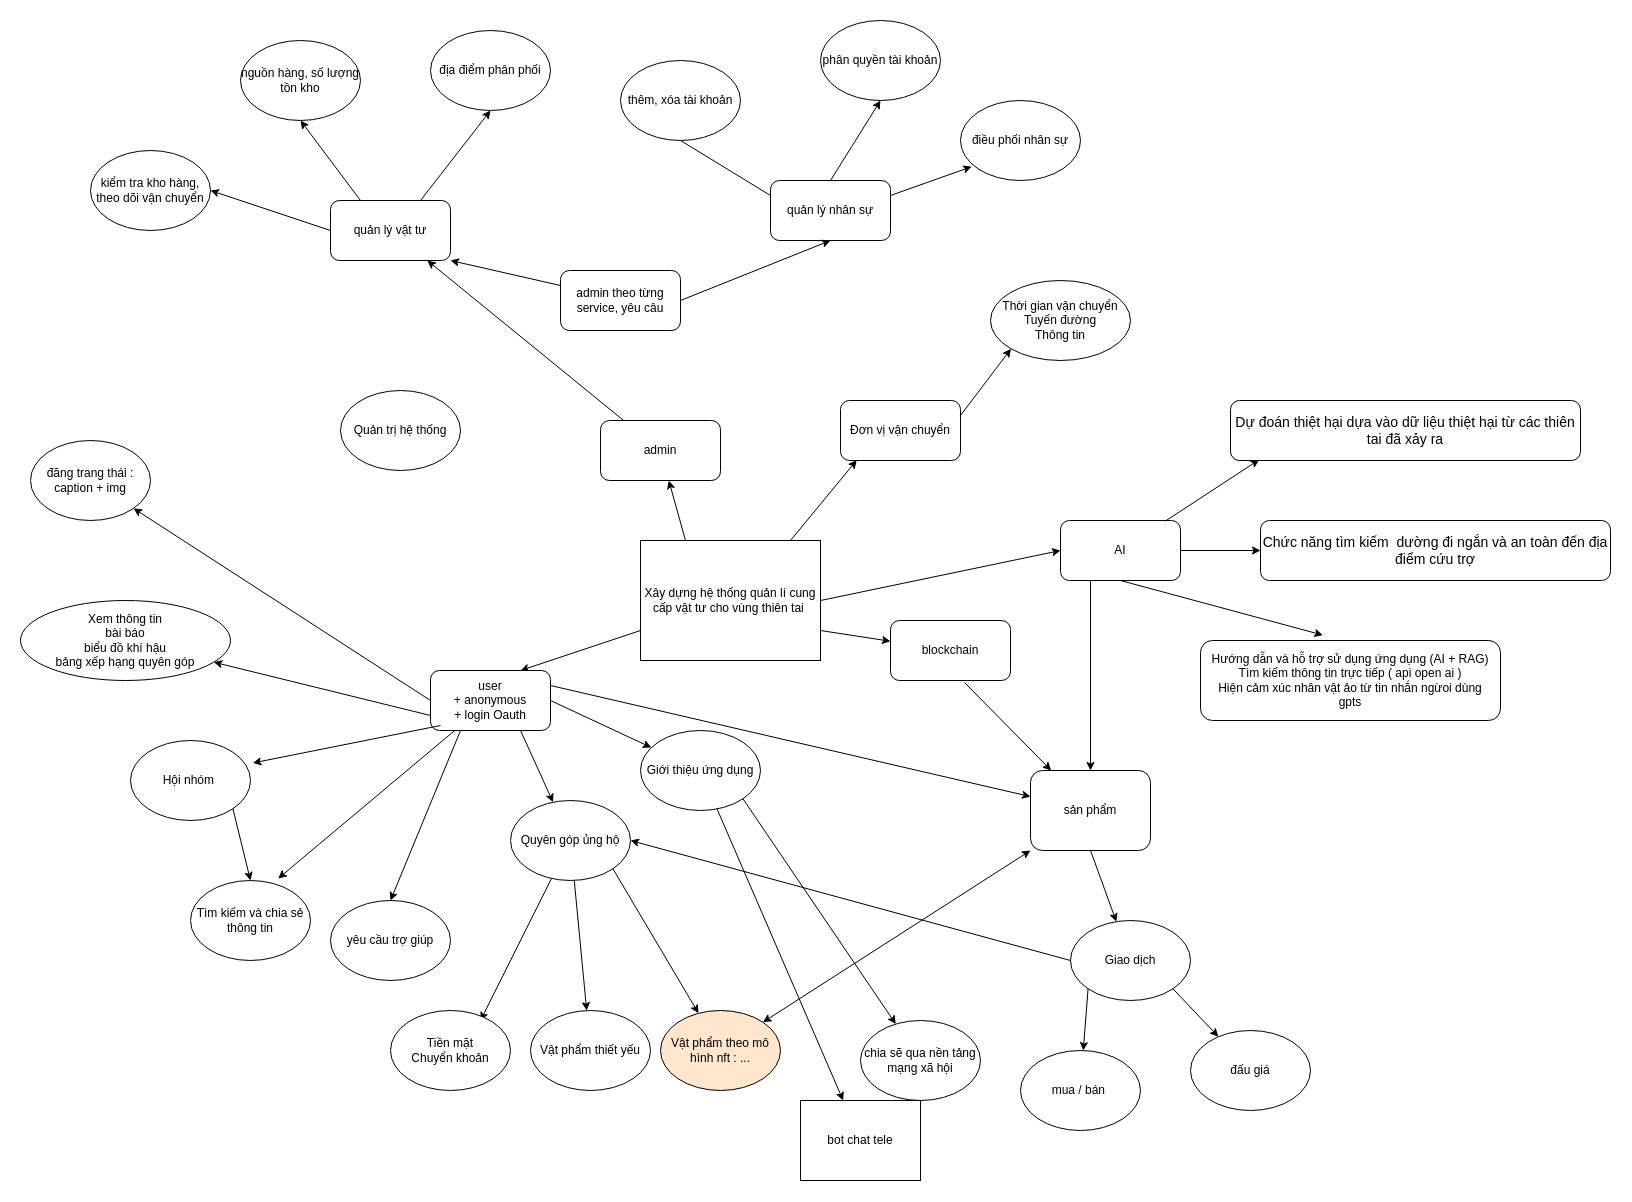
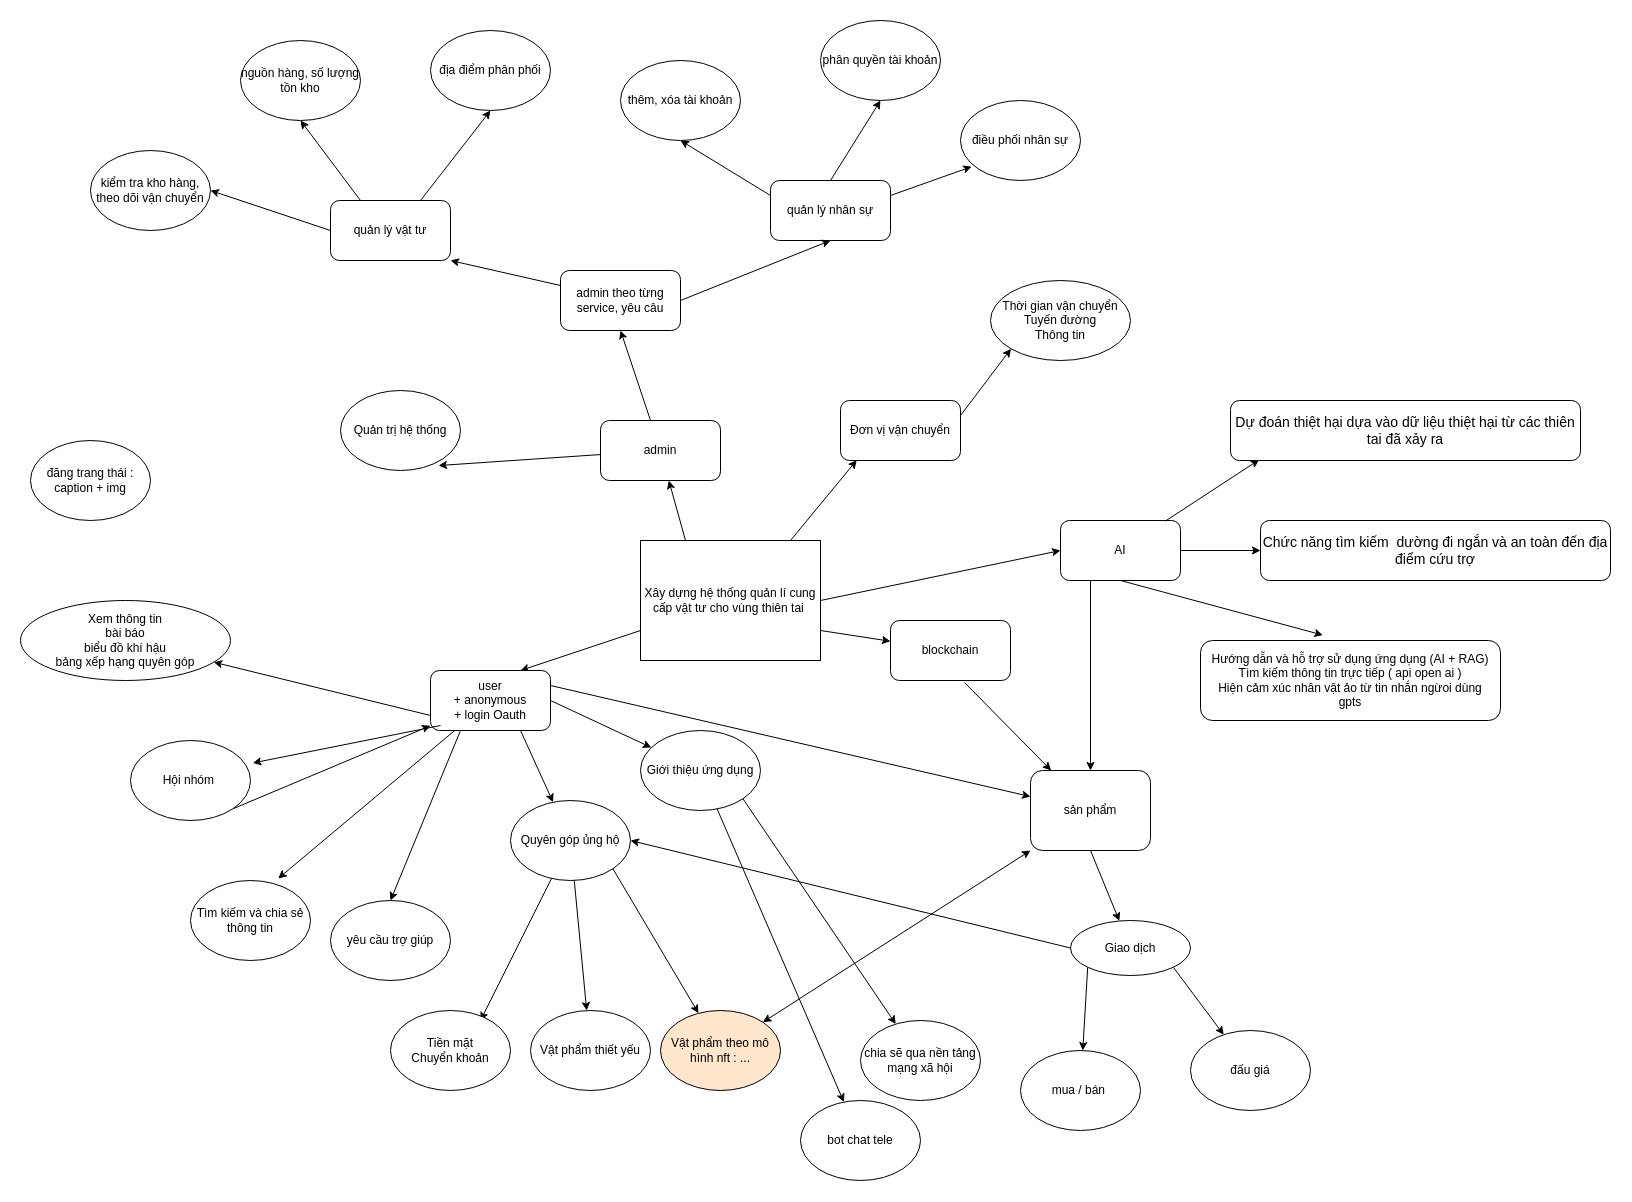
edge "thêm, xóa tài khoản" -- "quản lý nhân sự": arrowhead none -> classic
edge "admin" -> "quản lý vật tư": now "admin" -> "Quản trị hệ thống"
edge "admin" -> "admin theo từng service, yêu câu": added
edge "user + anonymous + login Oauth" -> "đăng trang thái : caption + img": removed
edge "Hội nhóm" -> "Tìm kiếm và chia sẻ thông tin": now "Hội nhóm" -> "user + anonymous + login Oauth"
node "Giao dịch": size 120x80 -> 120x55
node "bot chat tele": shape rectangle -> ellipse
